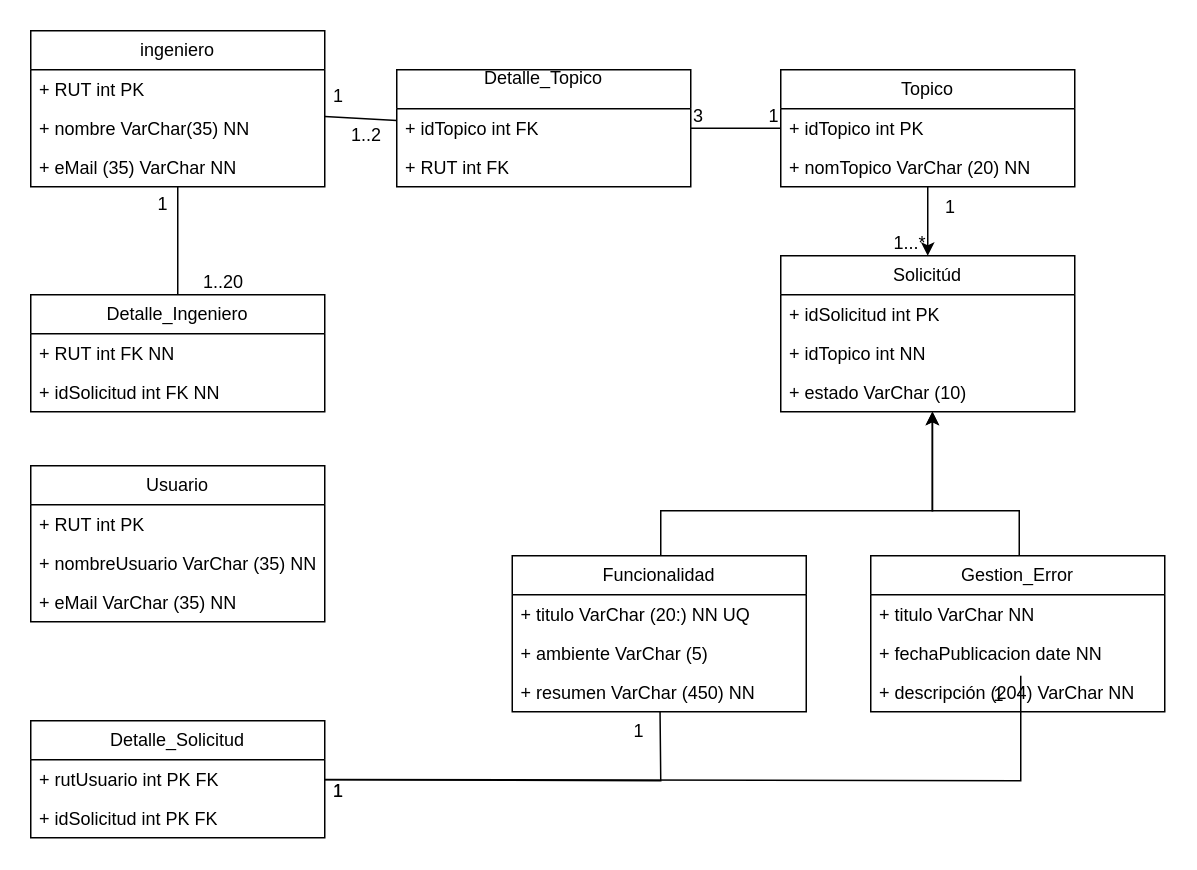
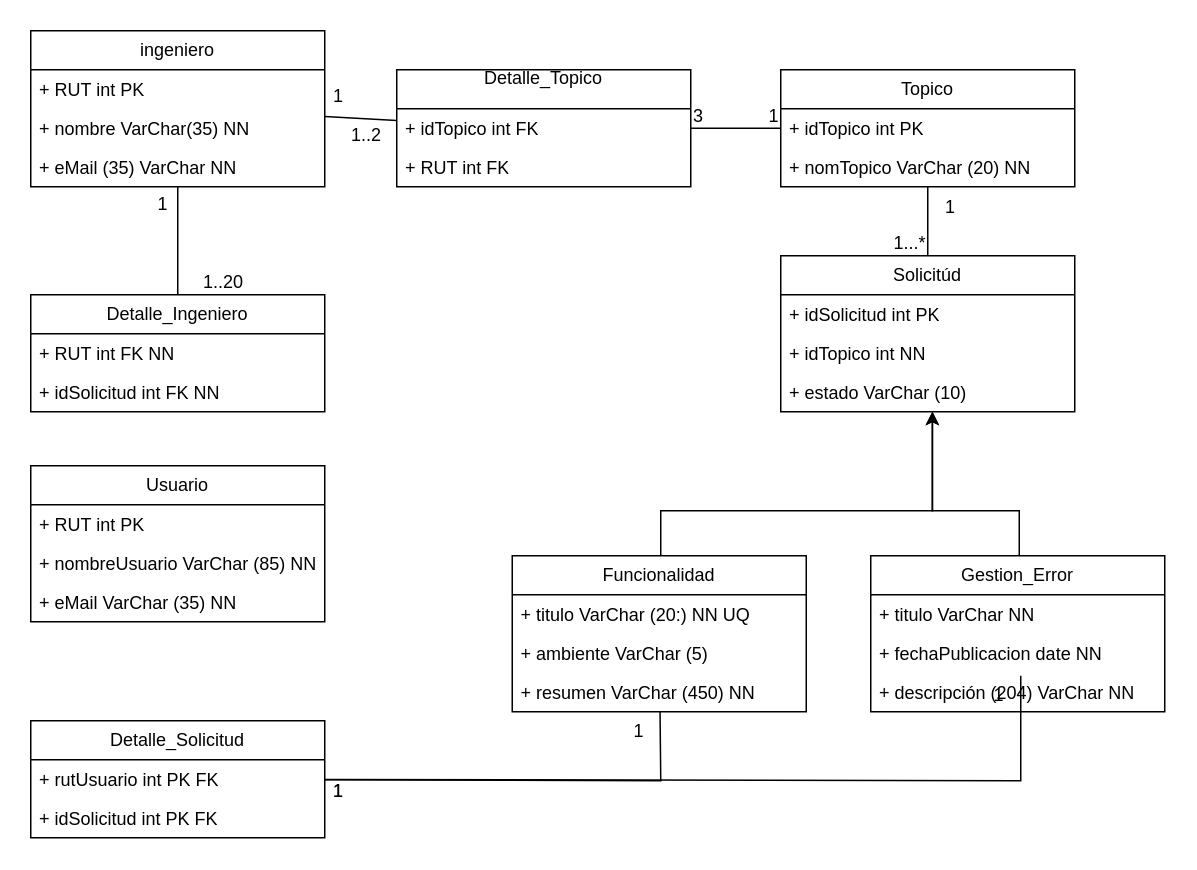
edge "Topico" -> "Solicitúd": arrowhead classic -> none
node "+ nombreUsuario VarChar (35) NN": label "+ nombreUsuario VarChar (35) NN" -> "+ nombreUsuario VarChar (85) NN"
